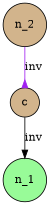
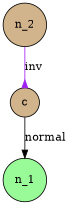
edge "c" -> "n_1": label "inv" -> "normal"
